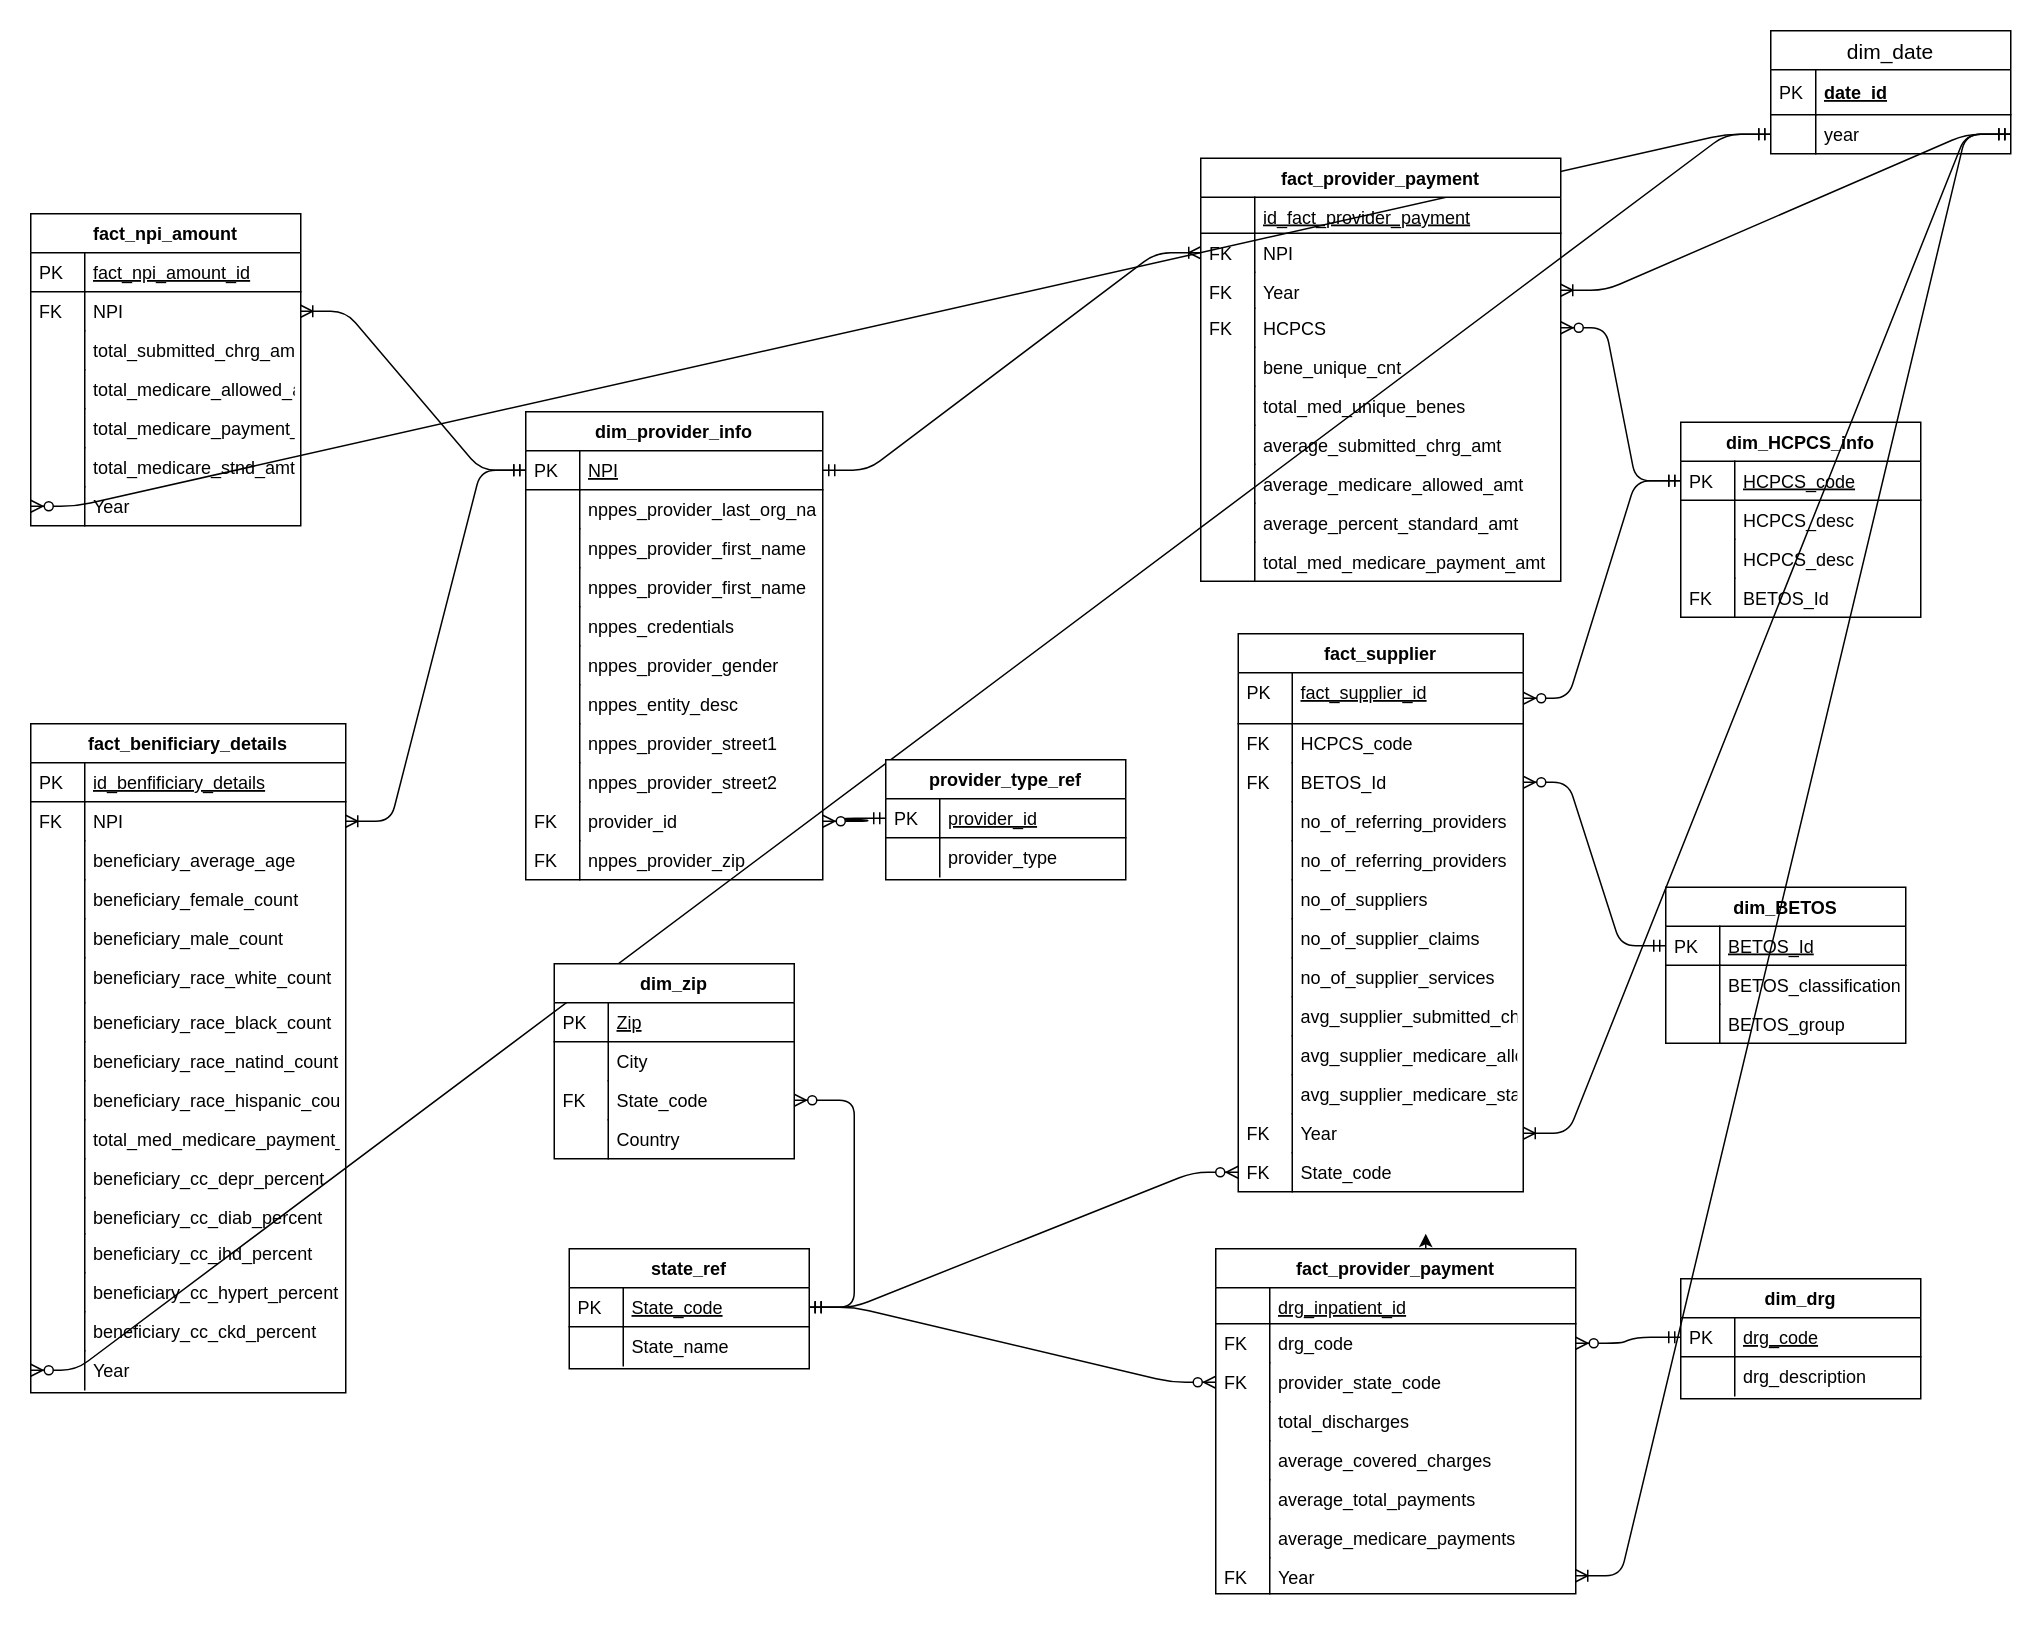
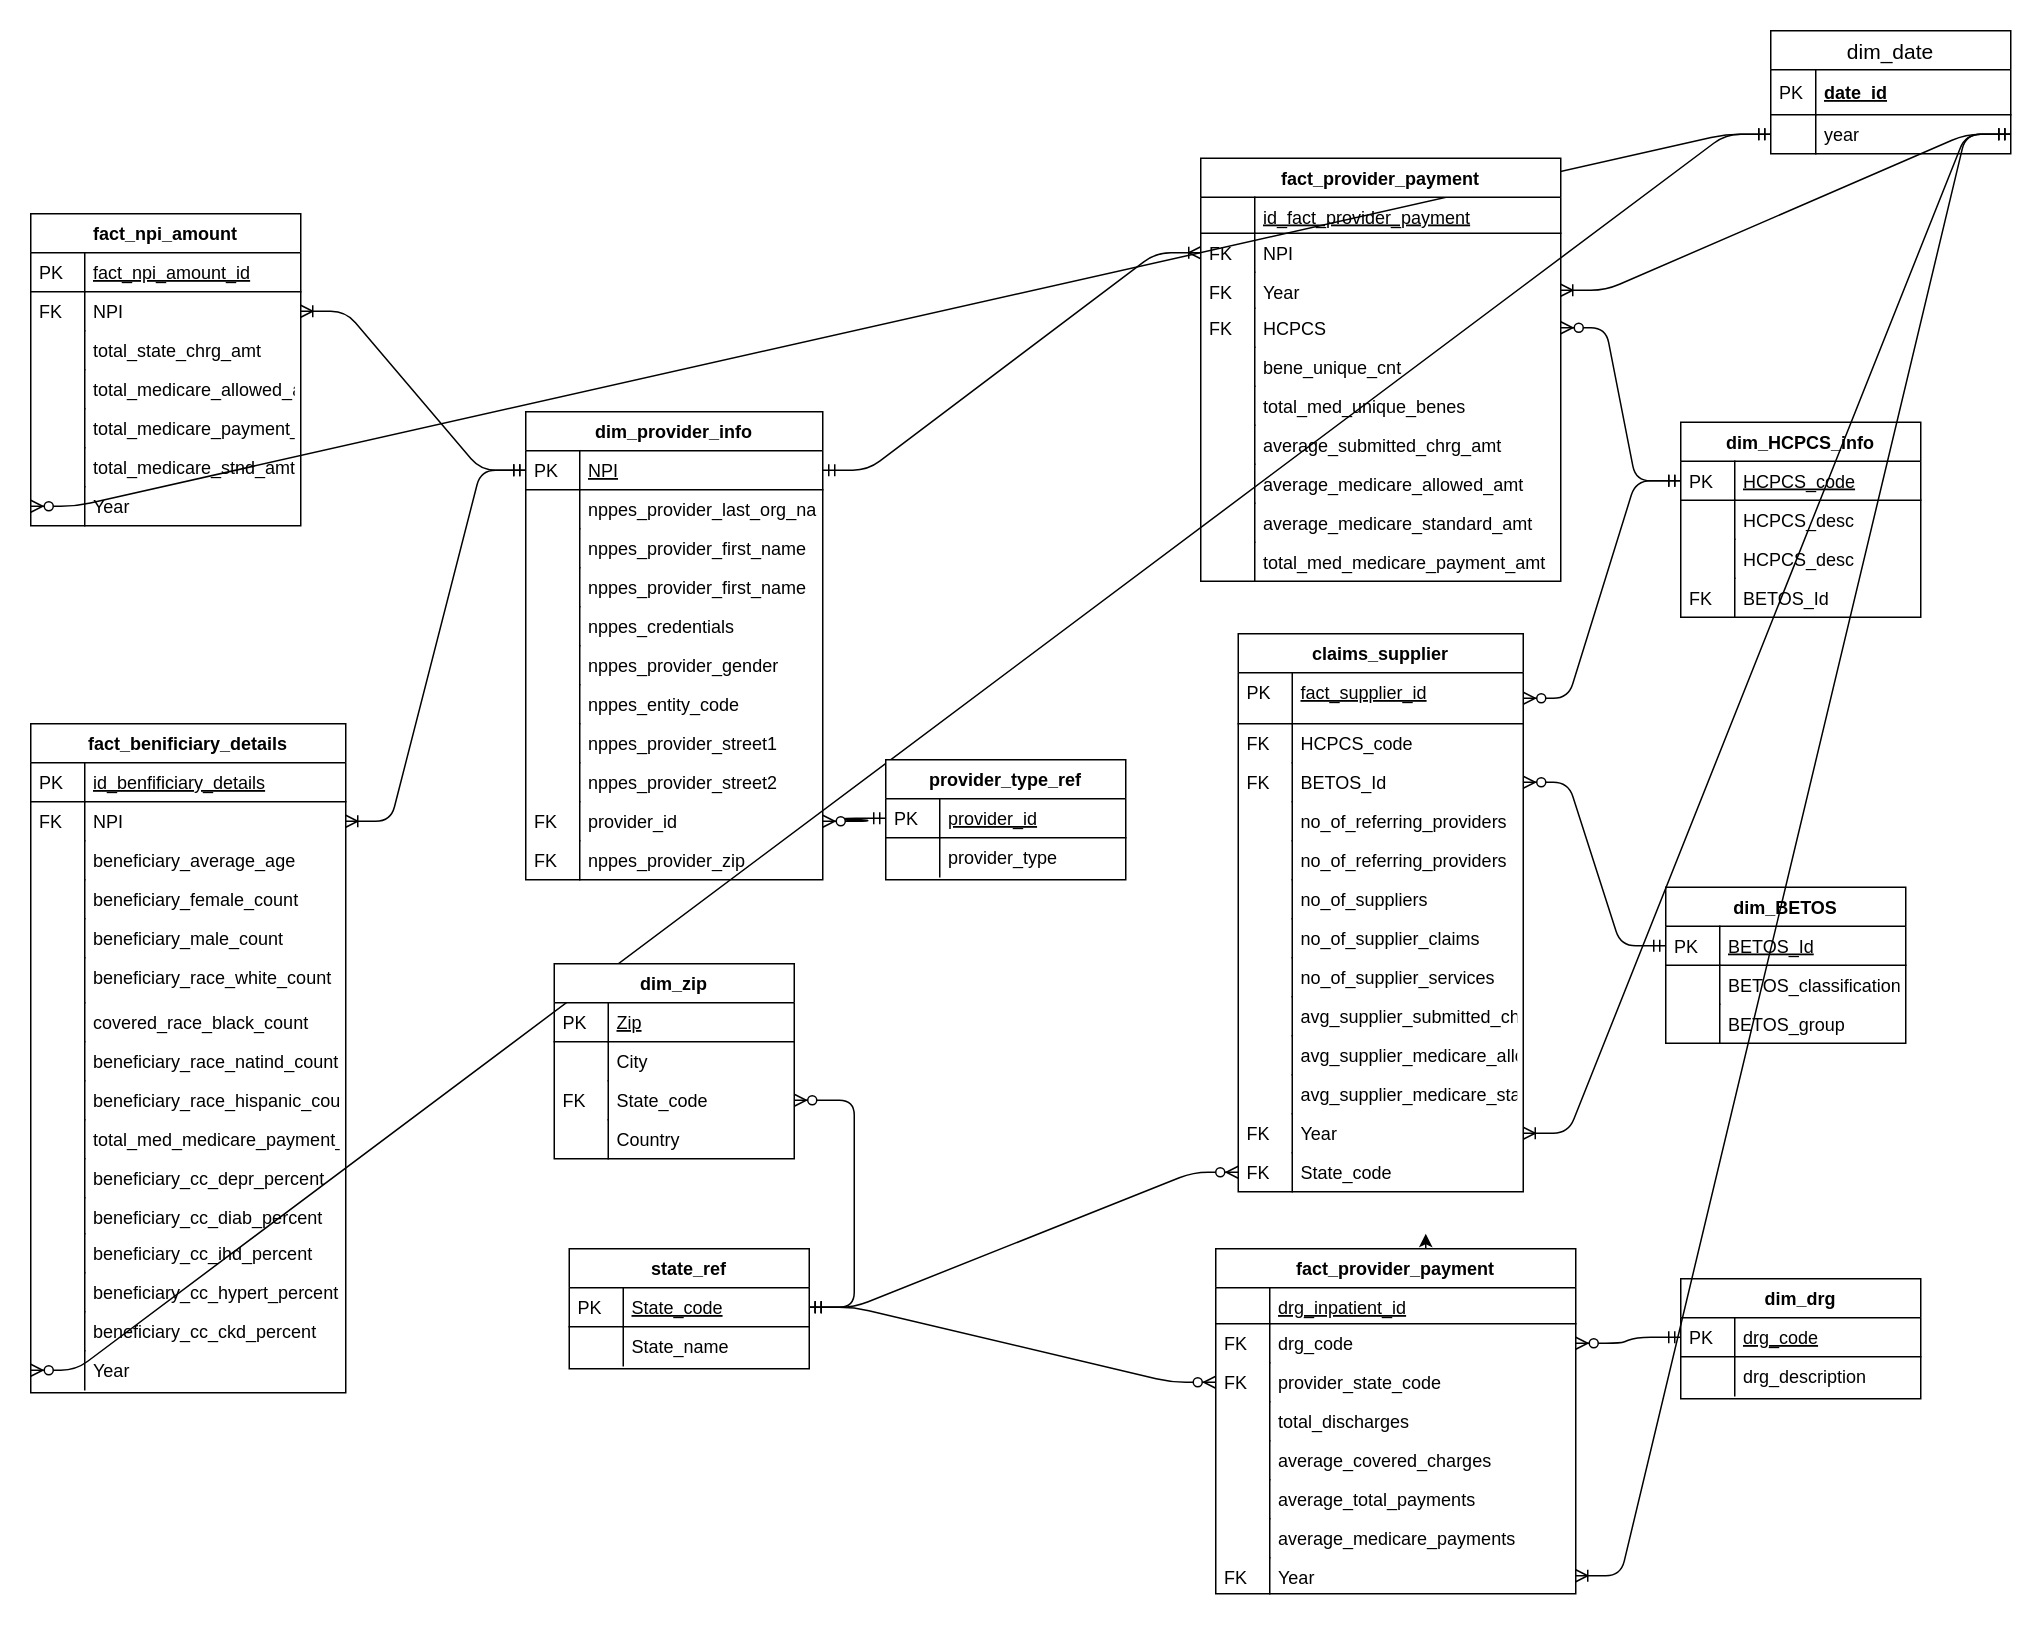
node "total_submitted_chrg_amt": label "total_submitted_chrg_amt" -> "total_state_chrg_amt"
node "average_percent_standard_amt": label "average_percent_standard_amt" -> "average_medicare_standard_amt"
node "fact_supplier": label "fact_supplier" -> "claims_supplier"
node "nppes_entity_desc": label "nppes_entity_desc" -> "nppes_entity_code"
node "beneficiary_race_black_count": label "beneficiary_race_black_count" -> "covered_race_black_count"
